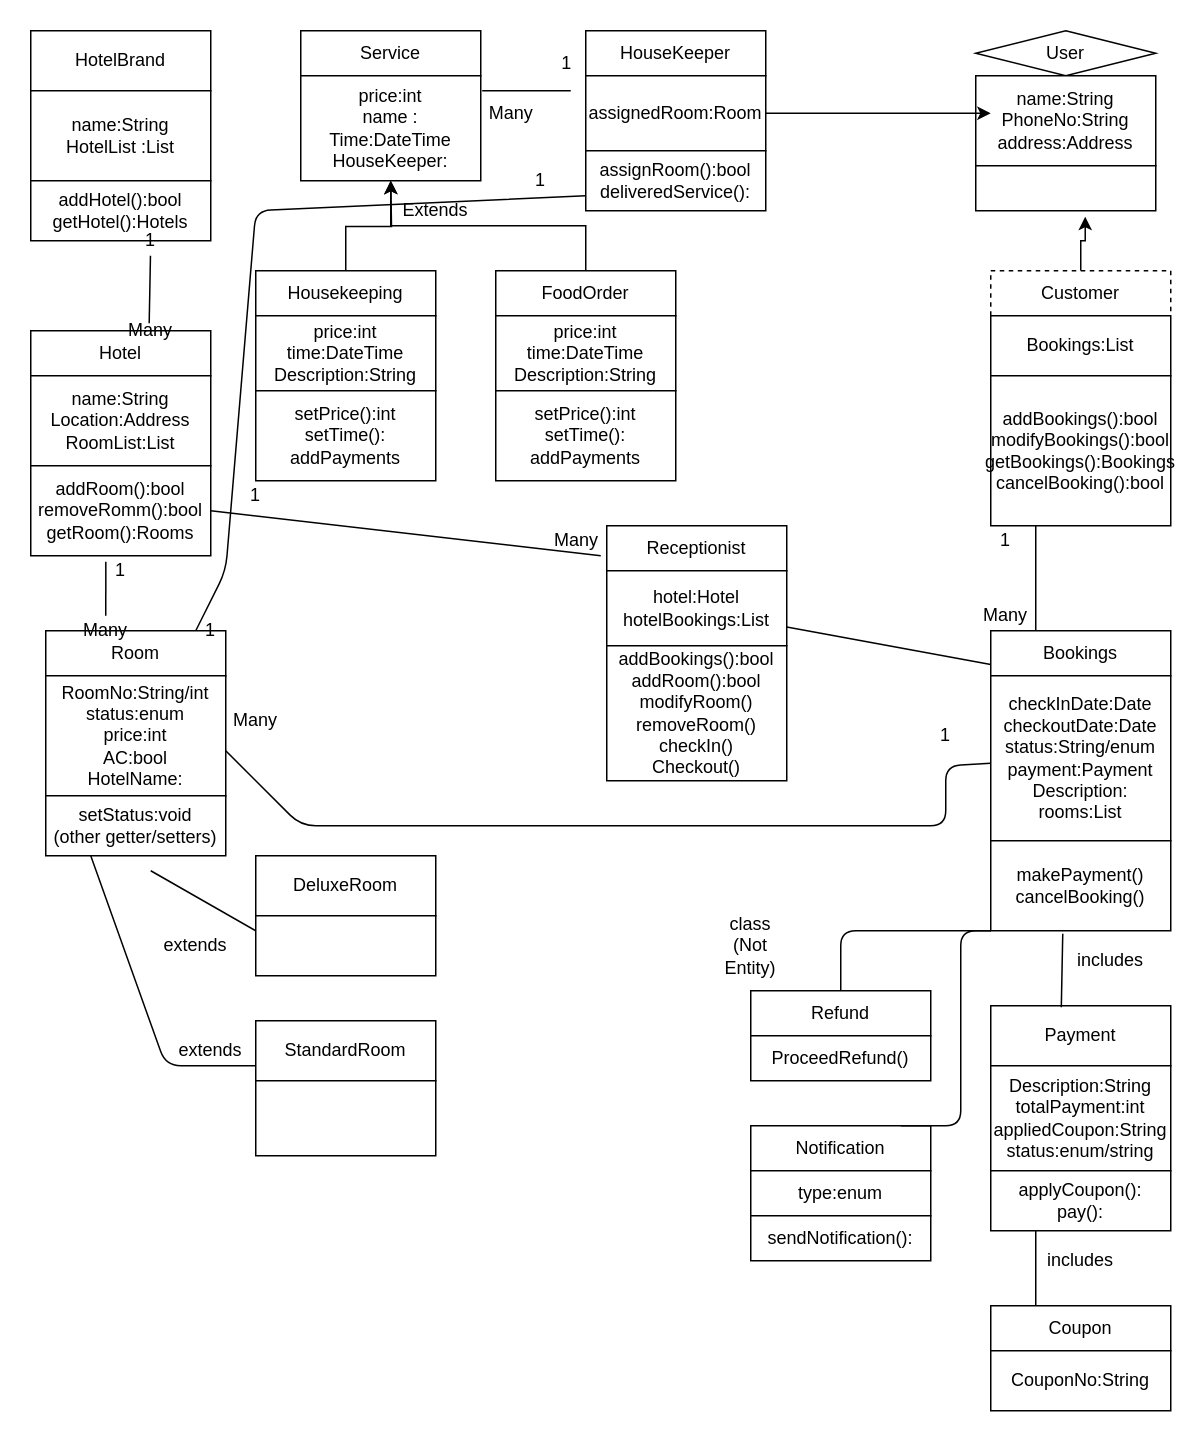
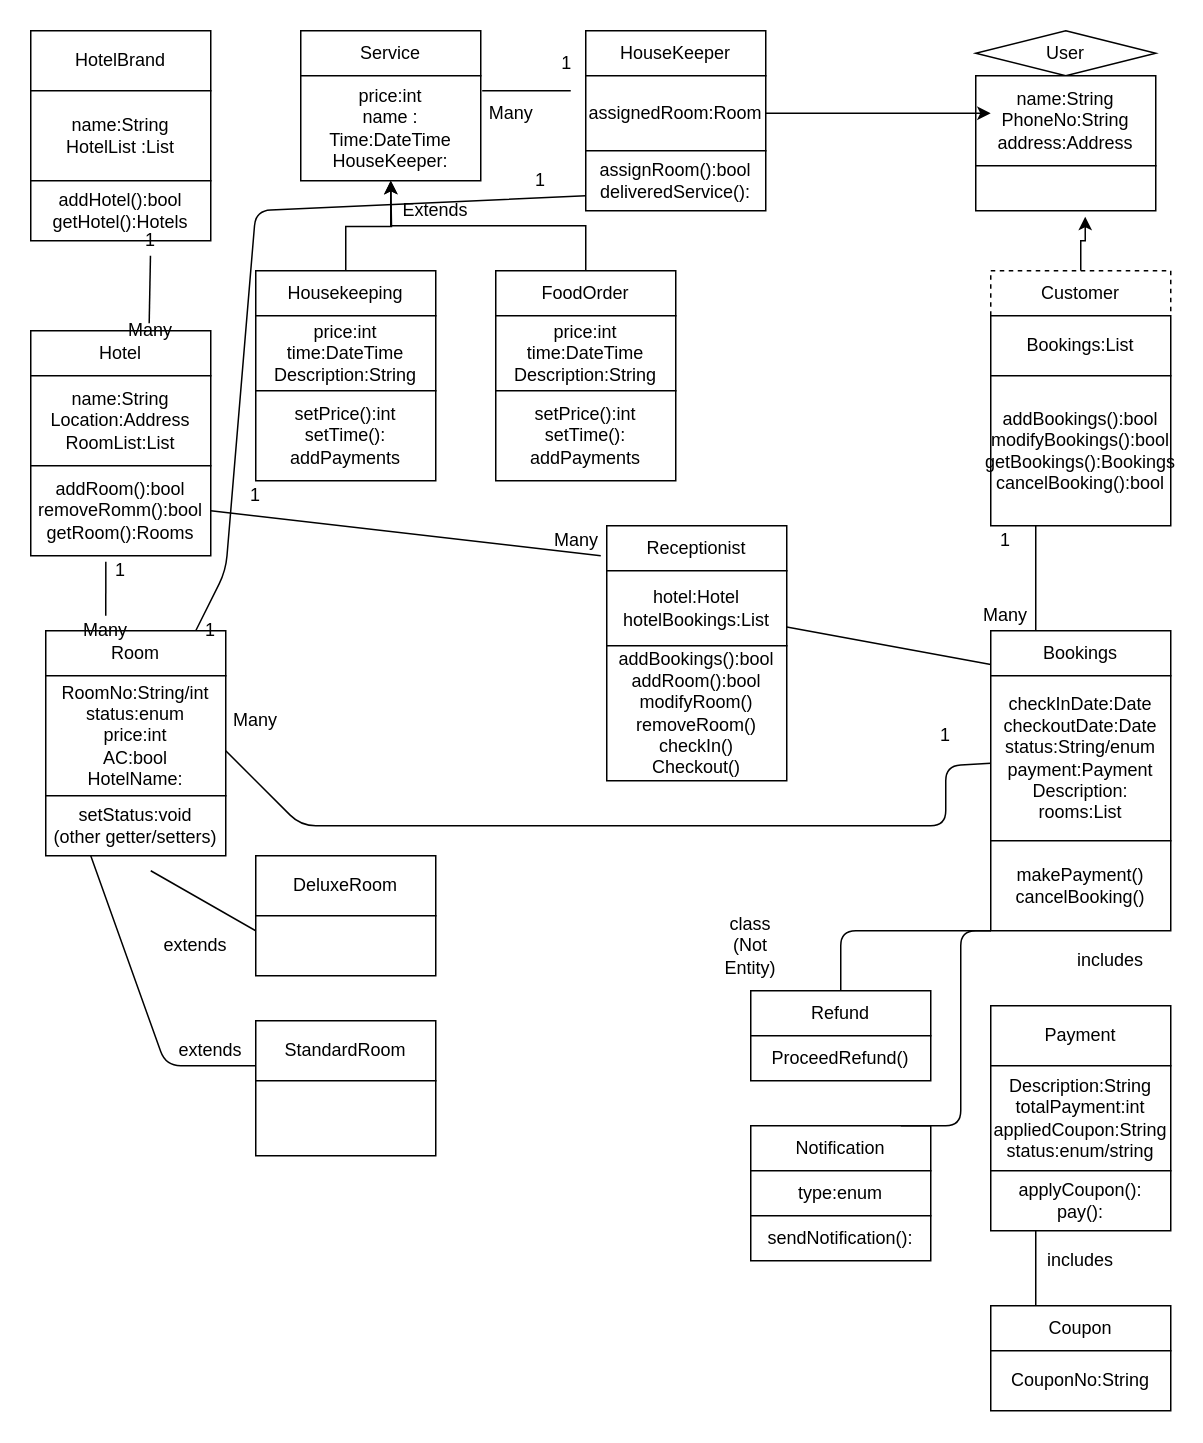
edge "makePayment() cancelBooking()" -- "Payment": removed
